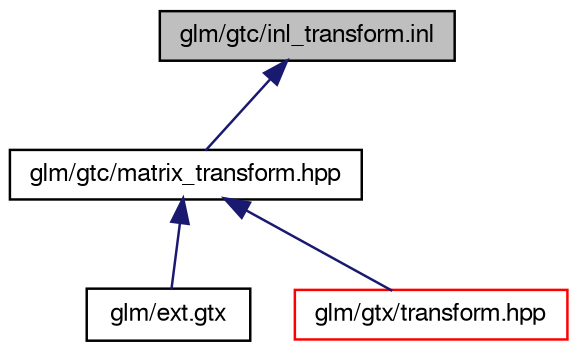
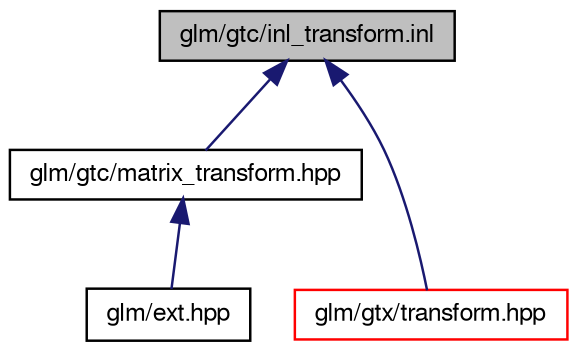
edge "glm/gtx/transform.hpp" -> "glm/gtc/matrix_transform.hpp": now "glm/gtx/transform.hpp" -> "glm/gtc/inl_transform.inl"
node "glm/ext.gtx": label "glm/ext.gtx" -> "glm/ext.hpp"
